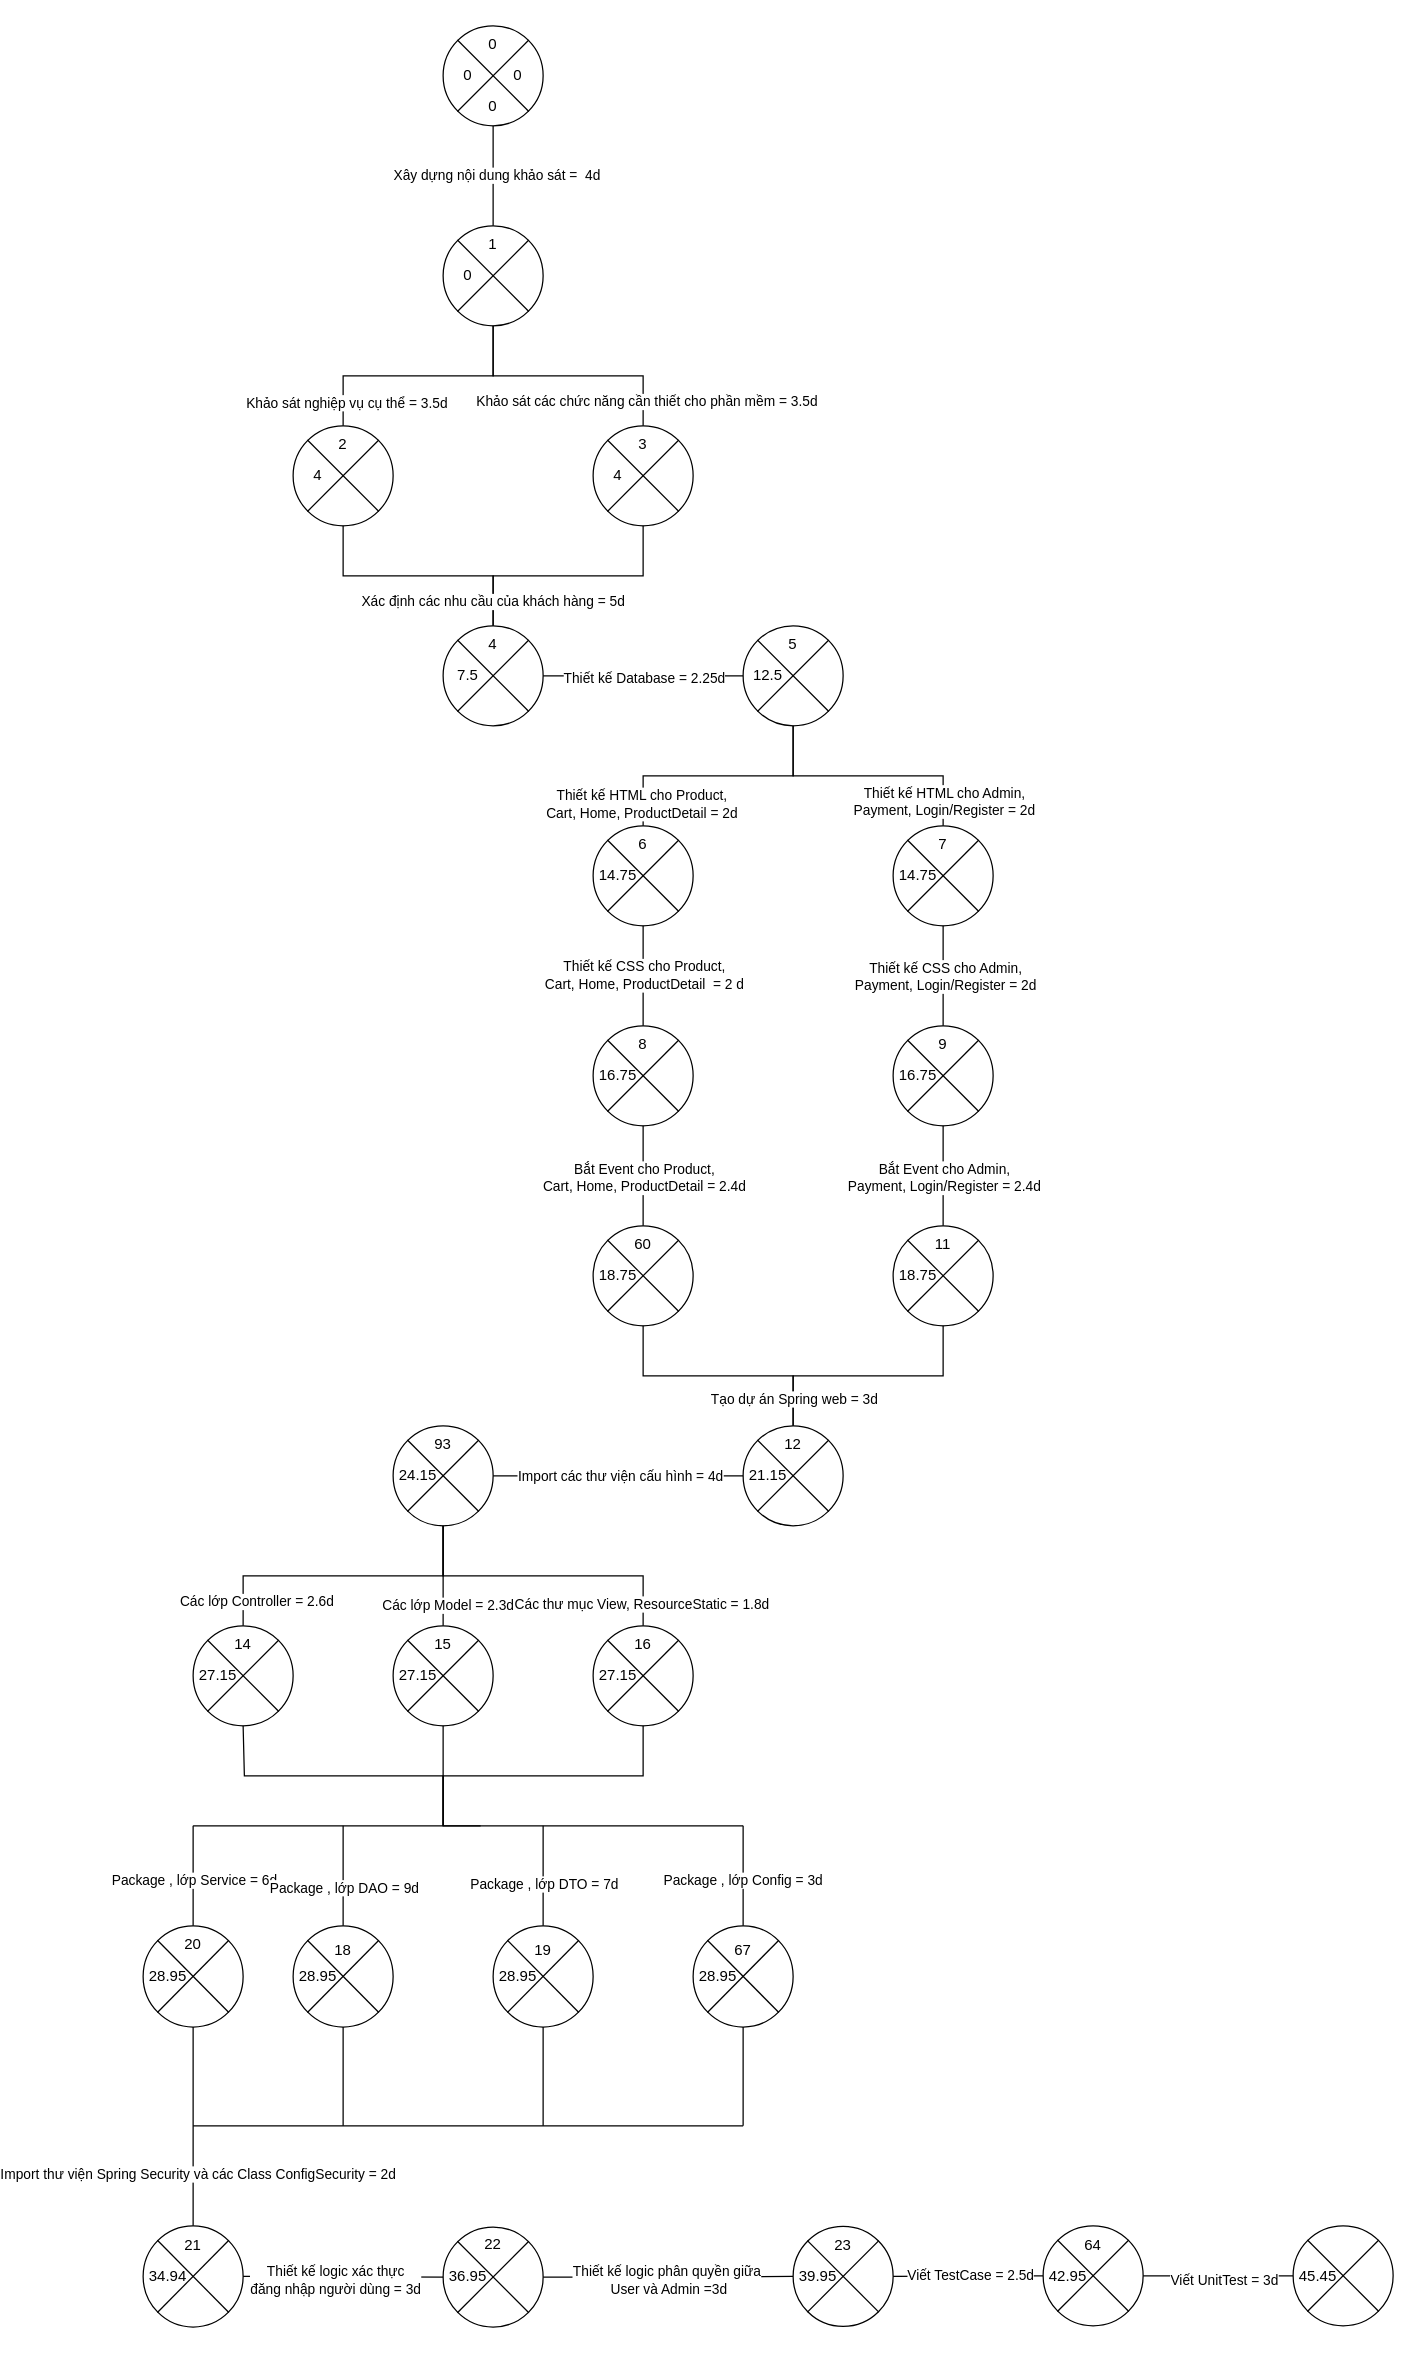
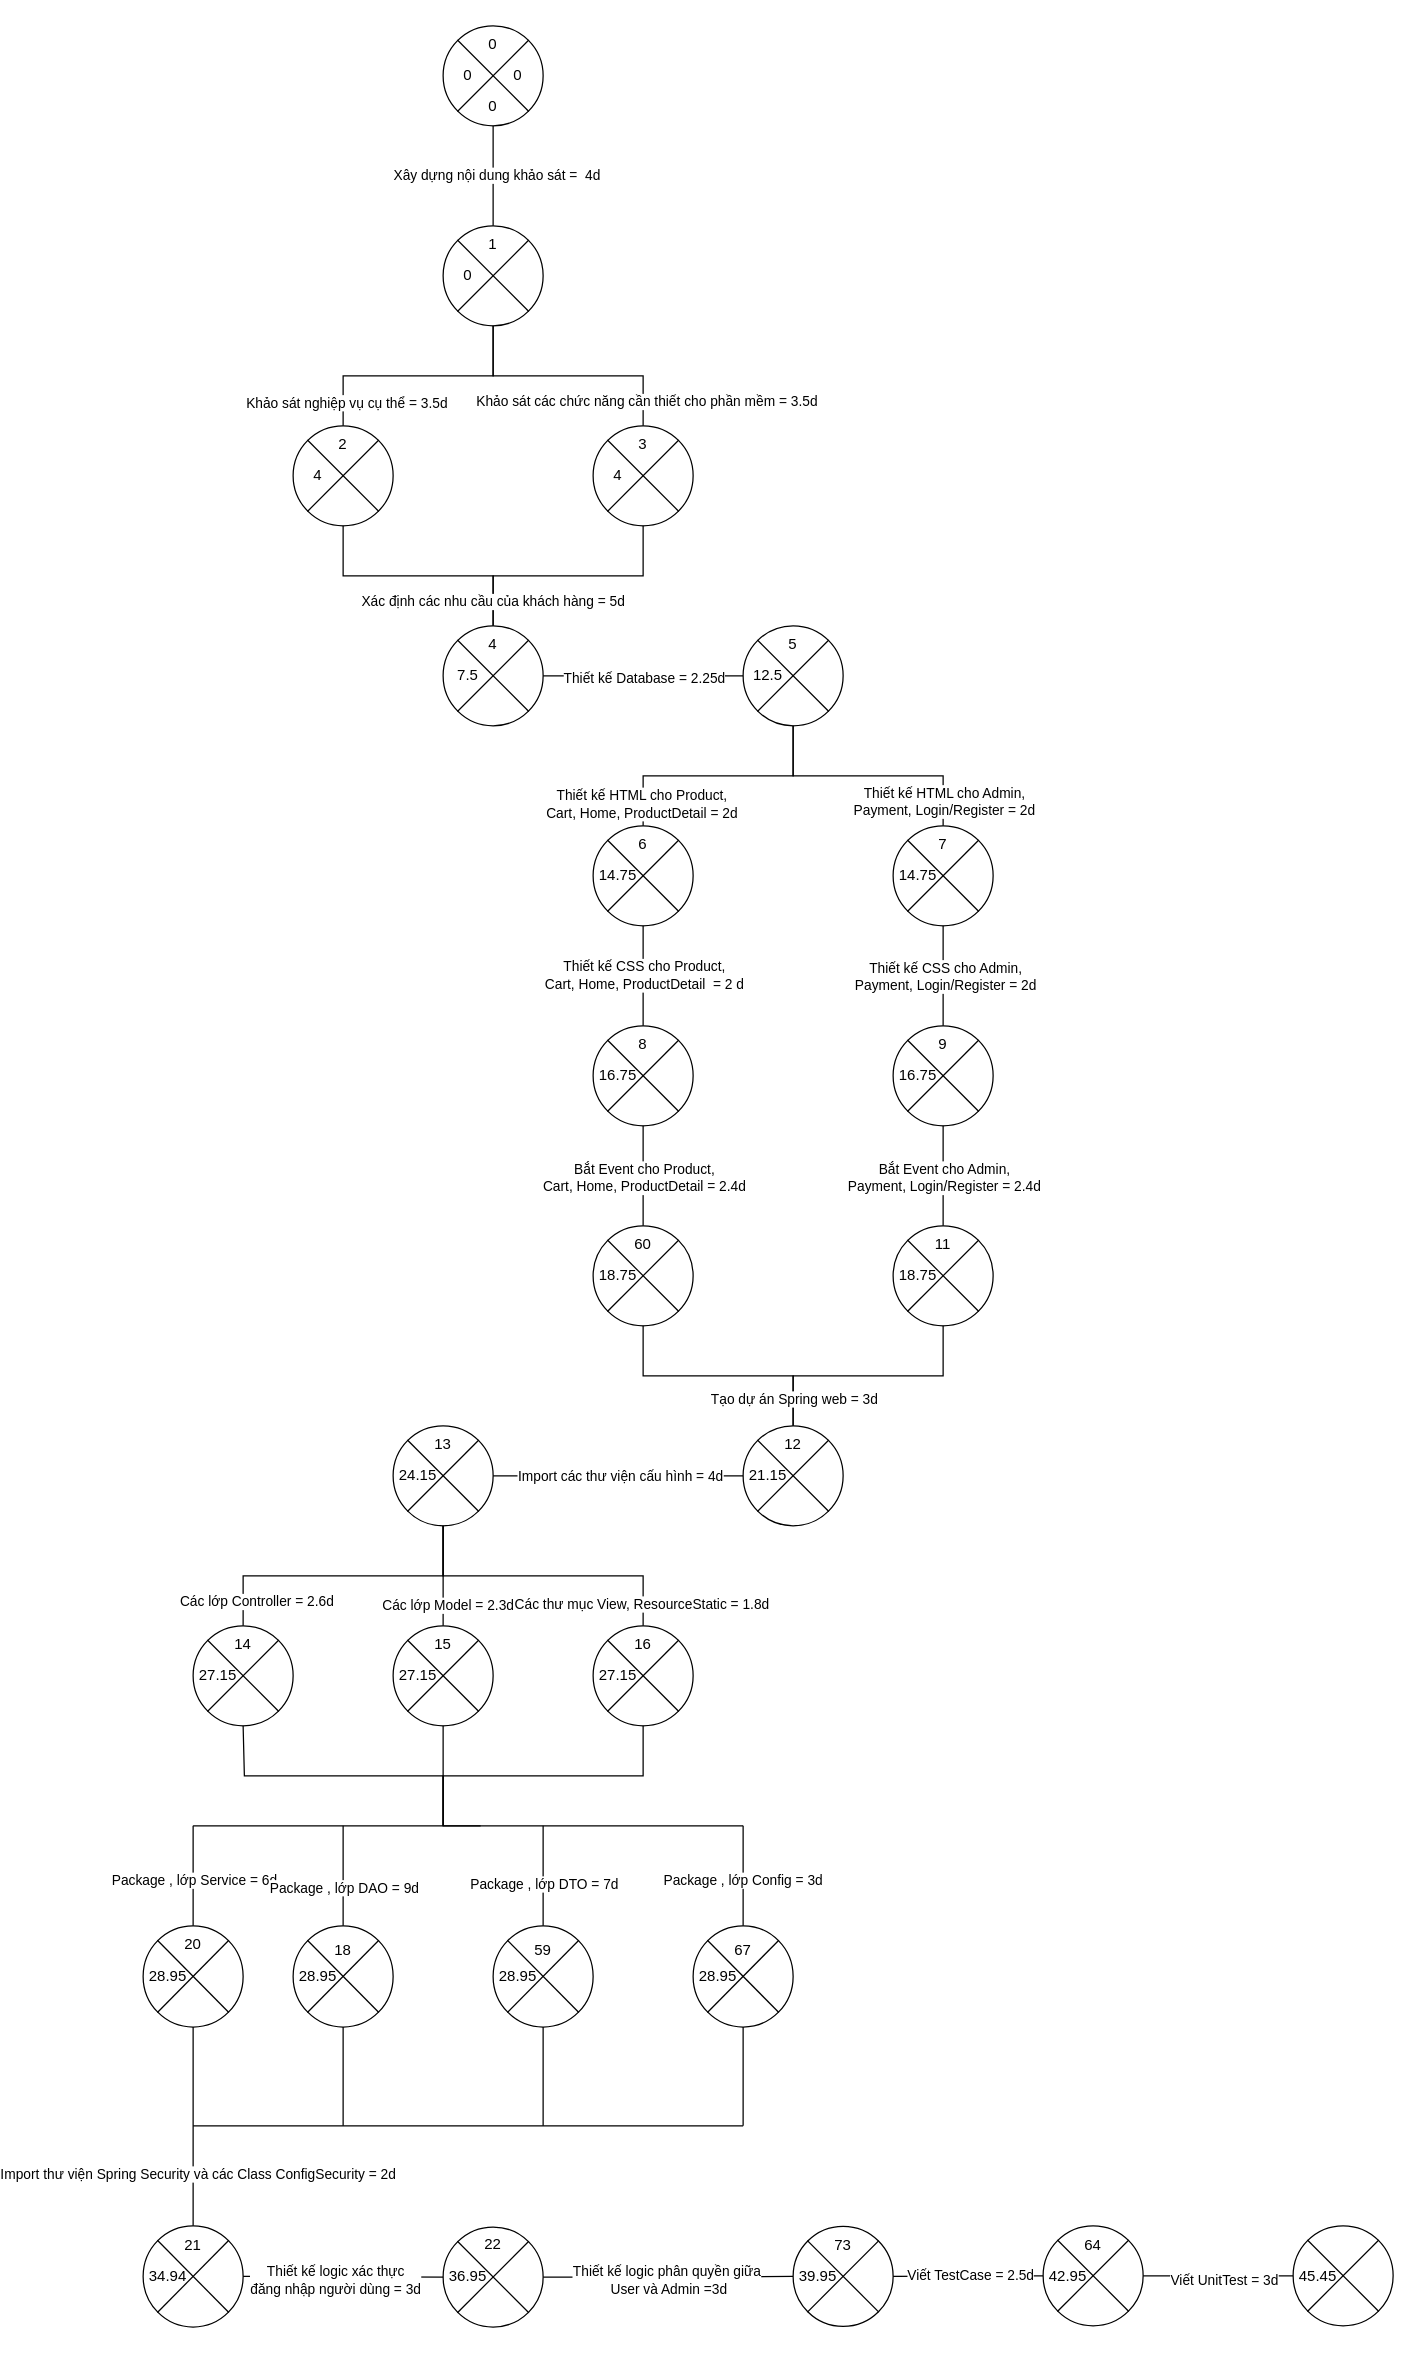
node "93": label "93" -> "13"
node "19": label "19" -> "59"
node "23": label "23" -> "73"
